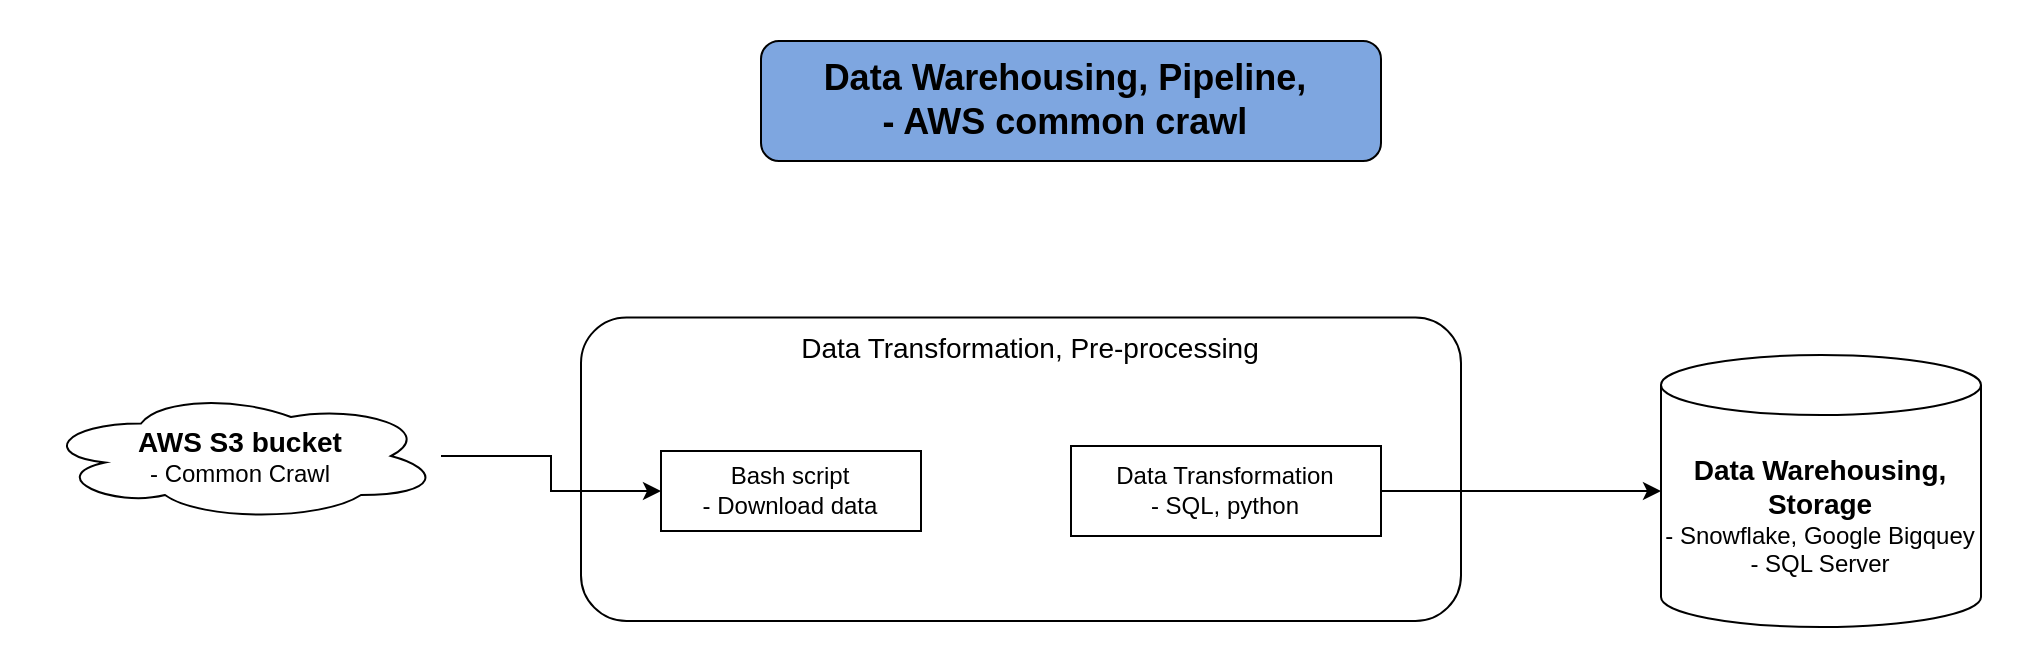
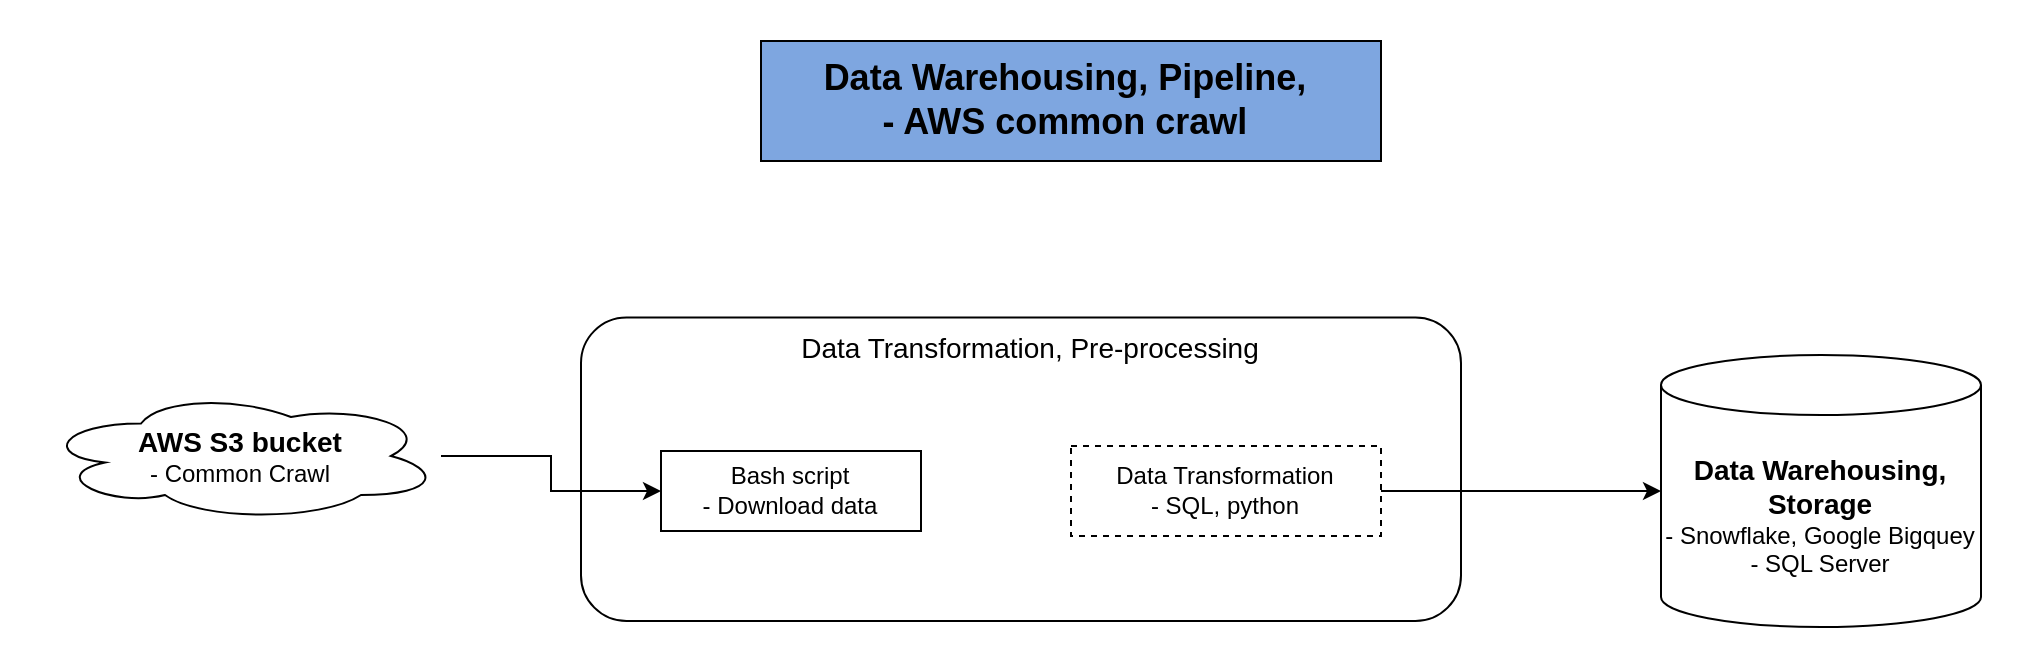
node "Data Warehousing, Pipeline, - AWS common crawl": shape rounded rectangle -> rectangle
node "Data Transformation - SQL, python": style solid -> dashed
